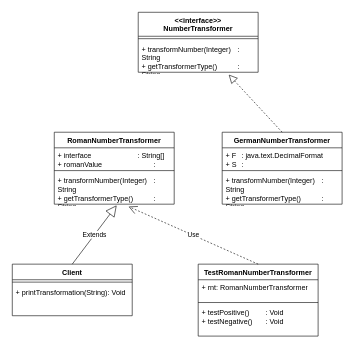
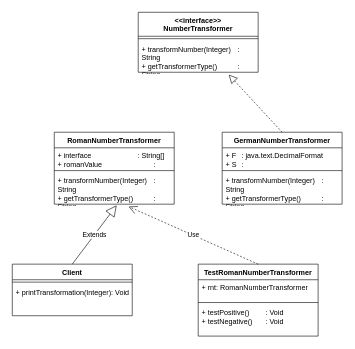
node "+ printTransformation(String): Void": label "+ printTransformation(String): Void" -> "+ printTransformation(Integer): Void"
